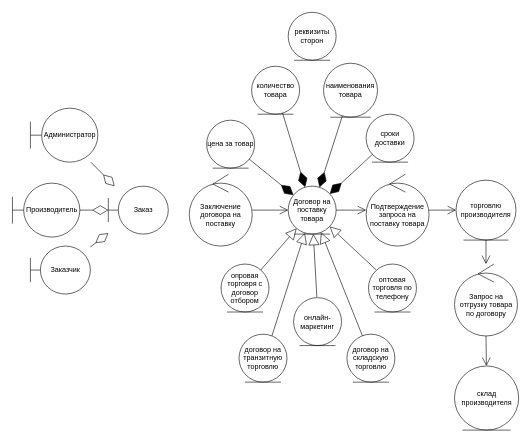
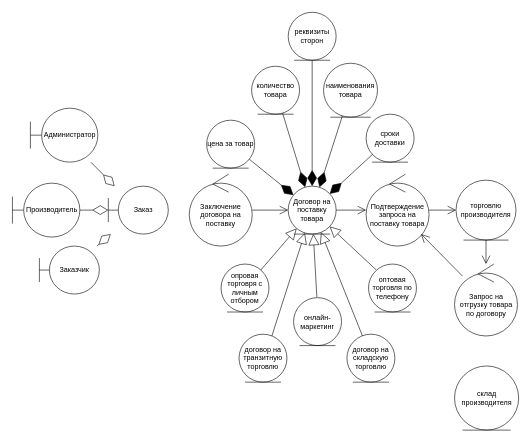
edge "реквизиты сторон" -> "Договор на поставку товара": added
node "Заказчик": moved (60, 270) -> (69, 270)
node "опровая торговря с договор отбором": label "опровая торговря с договор отбором" -> "опровая торговря с личным отбором"
edge "Запрос на отгрузку товара по договору" -> "склад производителя": now "Запрос на отгрузку товара по договору" -> "Подтверждение запроса на поставку товара"
